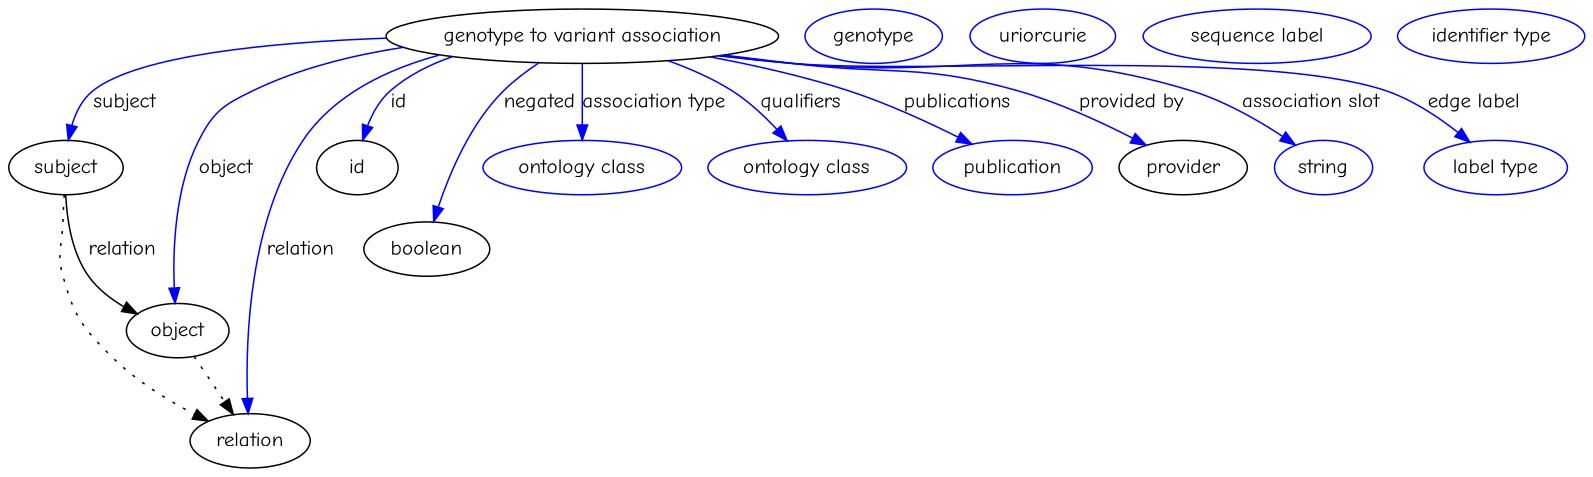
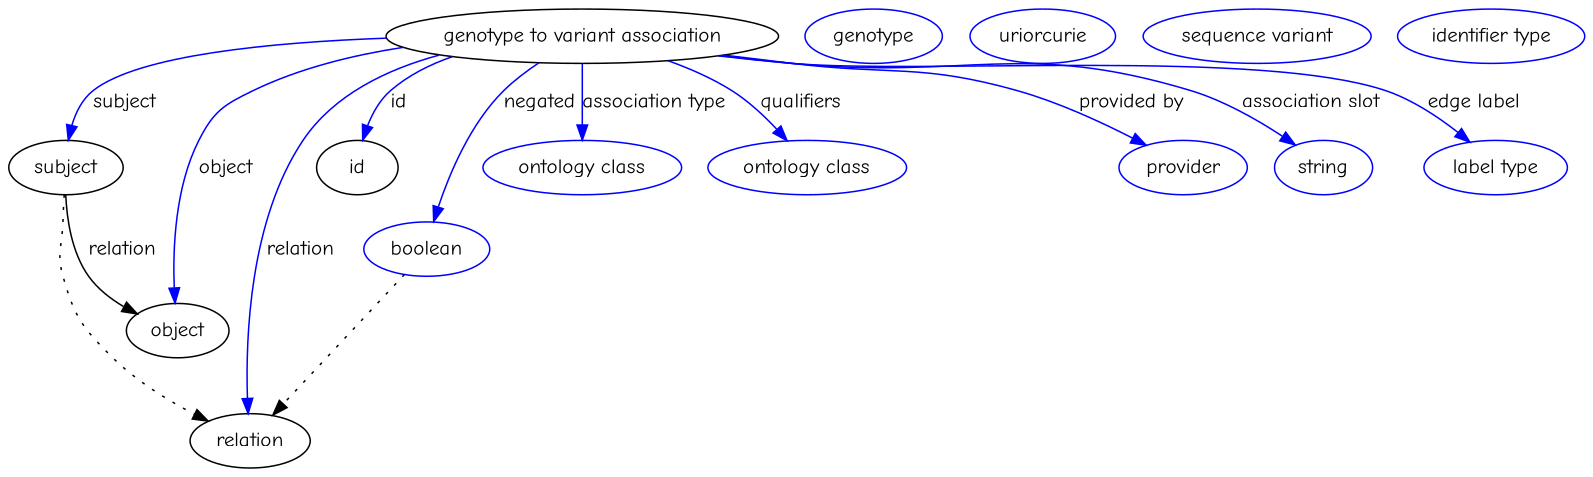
node "sequence label": label "sequence label" -> "sequence variant"
node "publication": removed
node "provider": color black -> blue
node "boolean": color black -> blue
edge "object" -> "relation": now "boolean" -> "relation"
